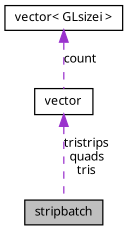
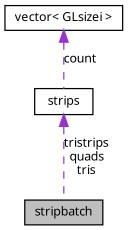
node "vector": label "vector" -> "strips"
